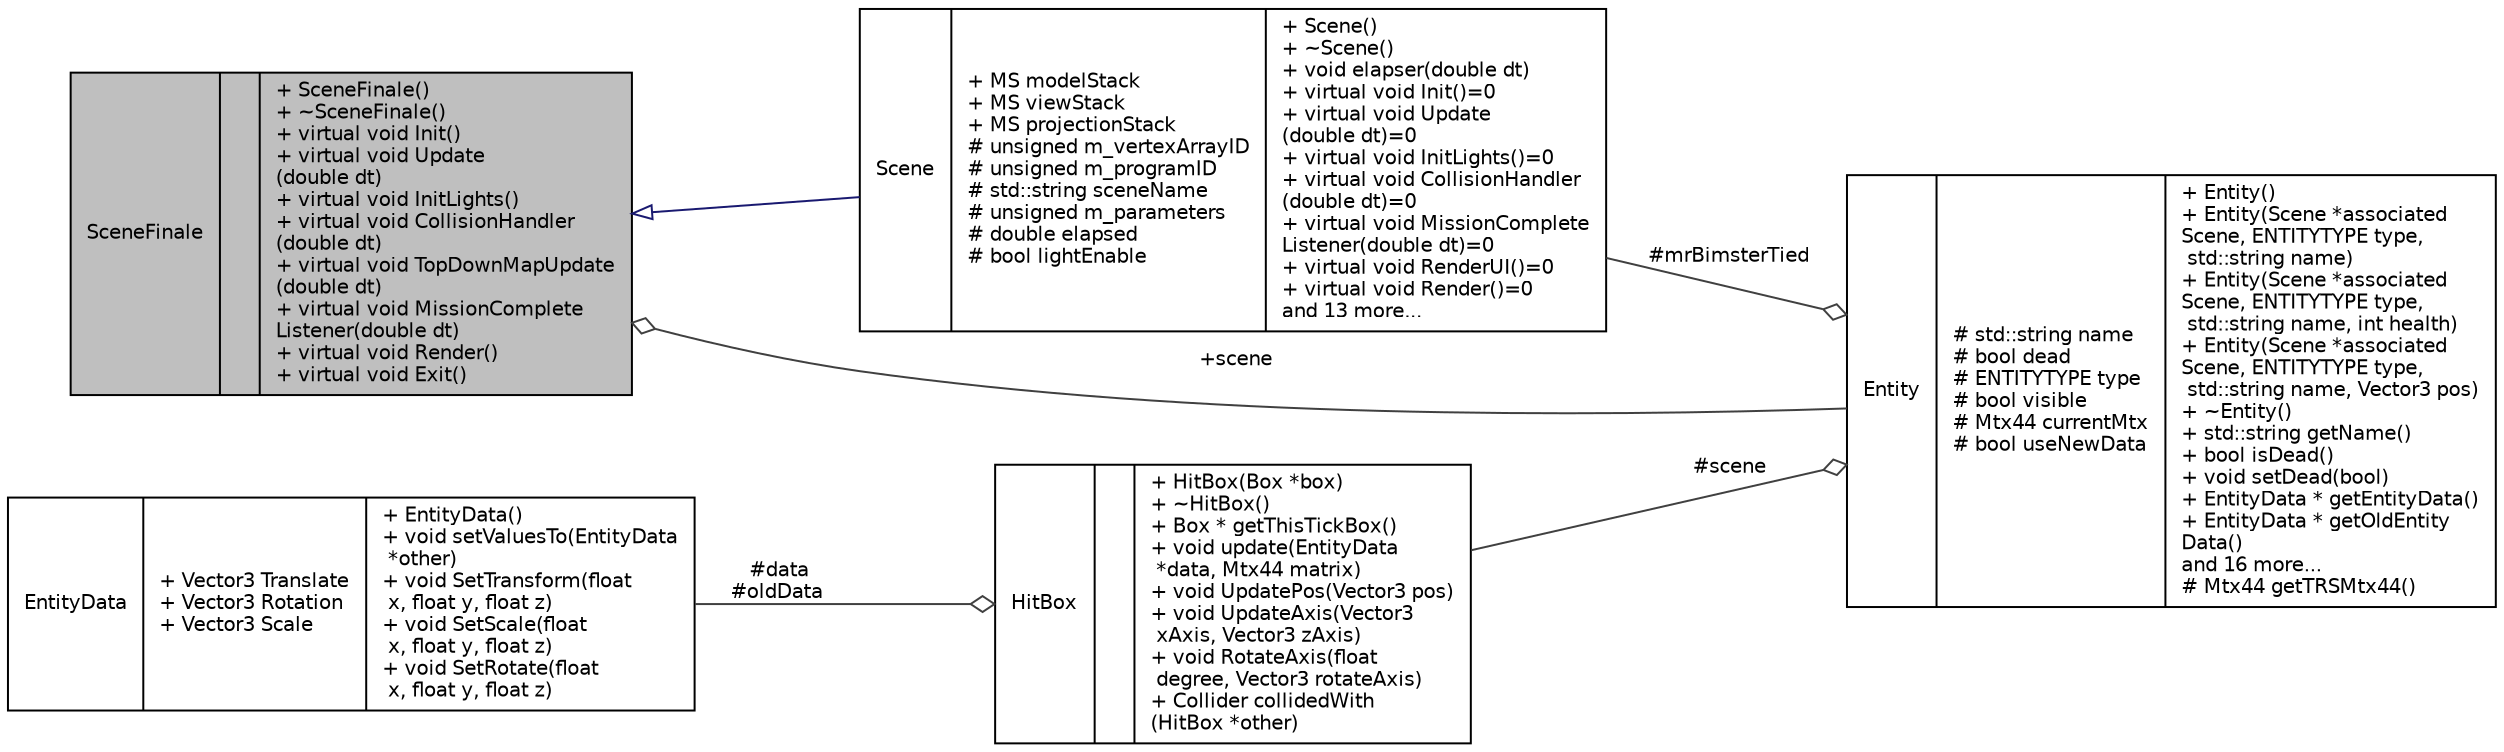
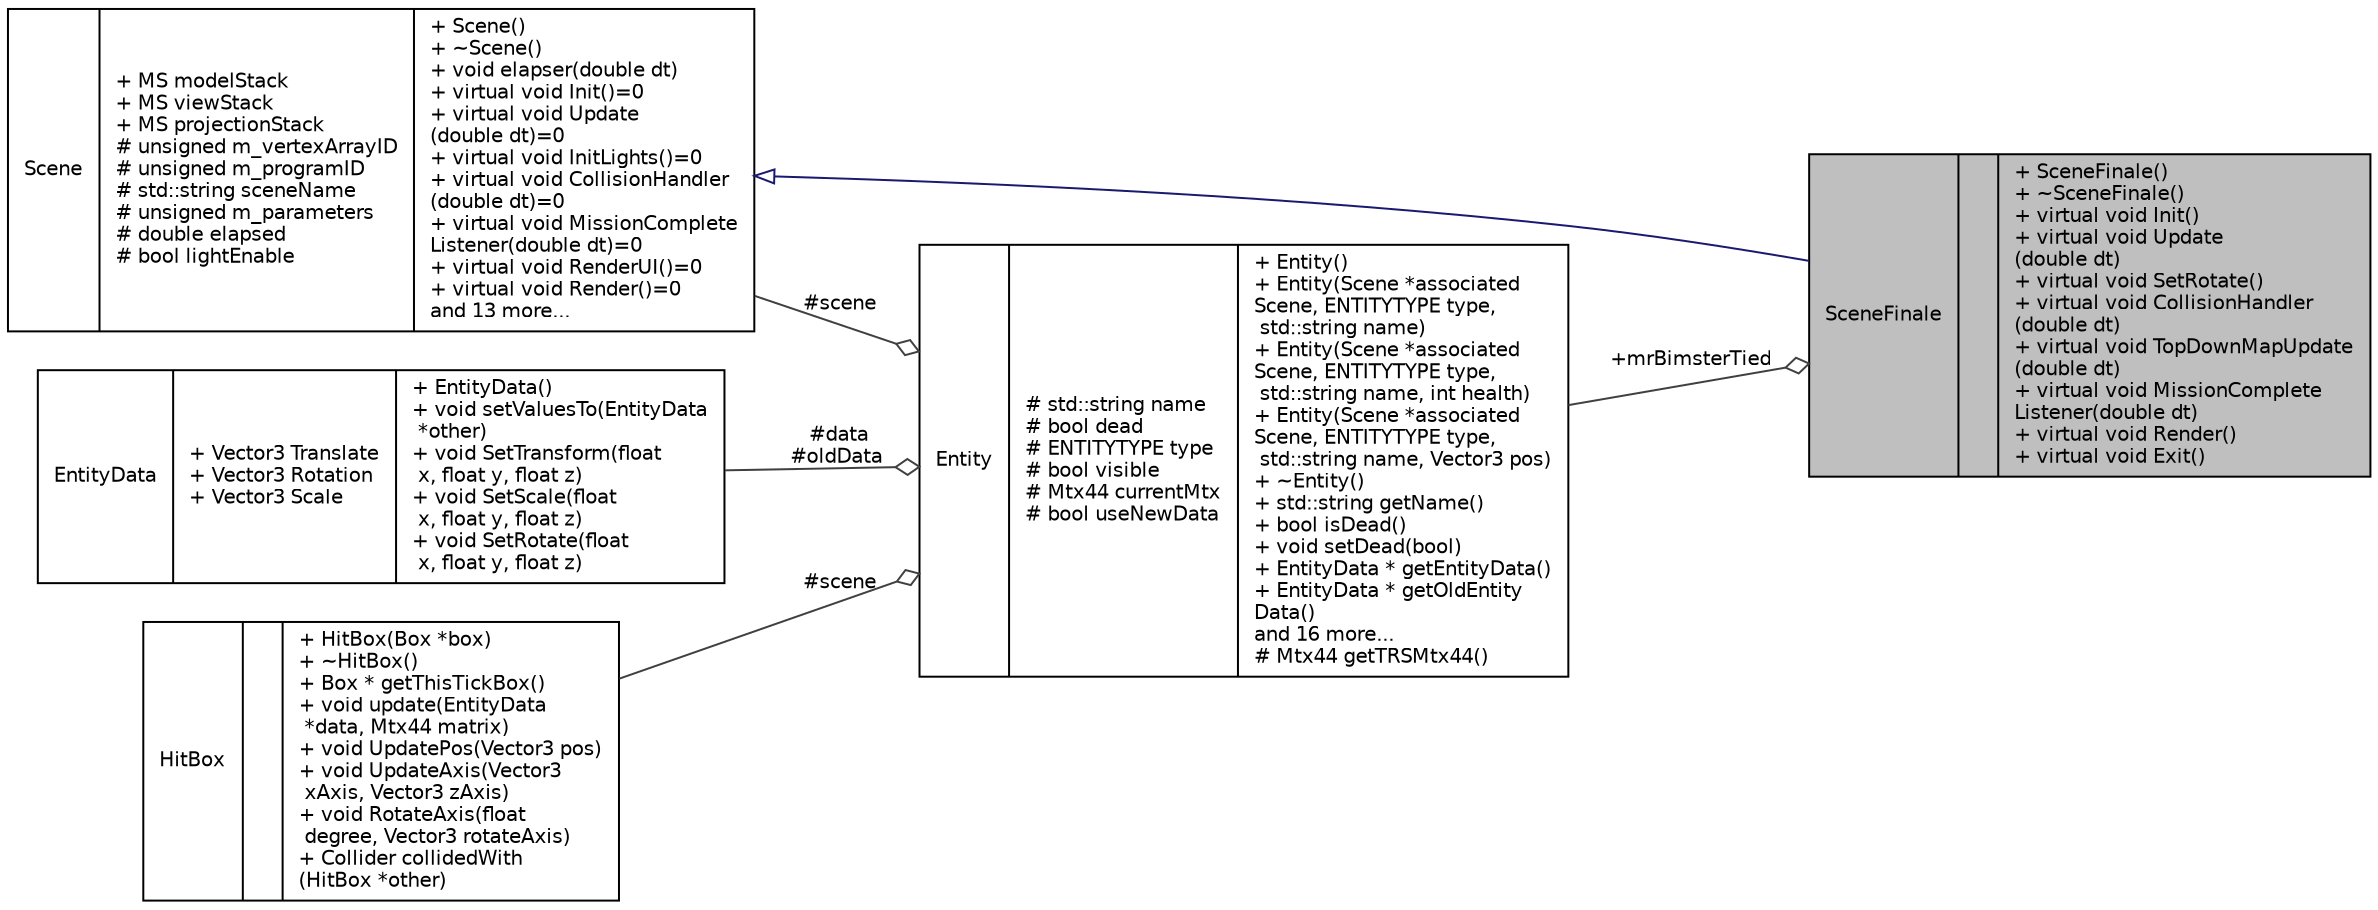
node "SceneFinale": text "+ virtual void InitLights()" -> "+ virtual void SetRotate()"
edge "Scene" -> "SceneFinale": reversed
edge "Scene" -> "Entity": label " #mrBimsterTied" -> " #scene"
edge "Entity" -> "SceneFinale": label " +scene" -> " +mrBimsterTied"
edge "EntityData" -> "HitBox": now "EntityData" -> "Entity"
